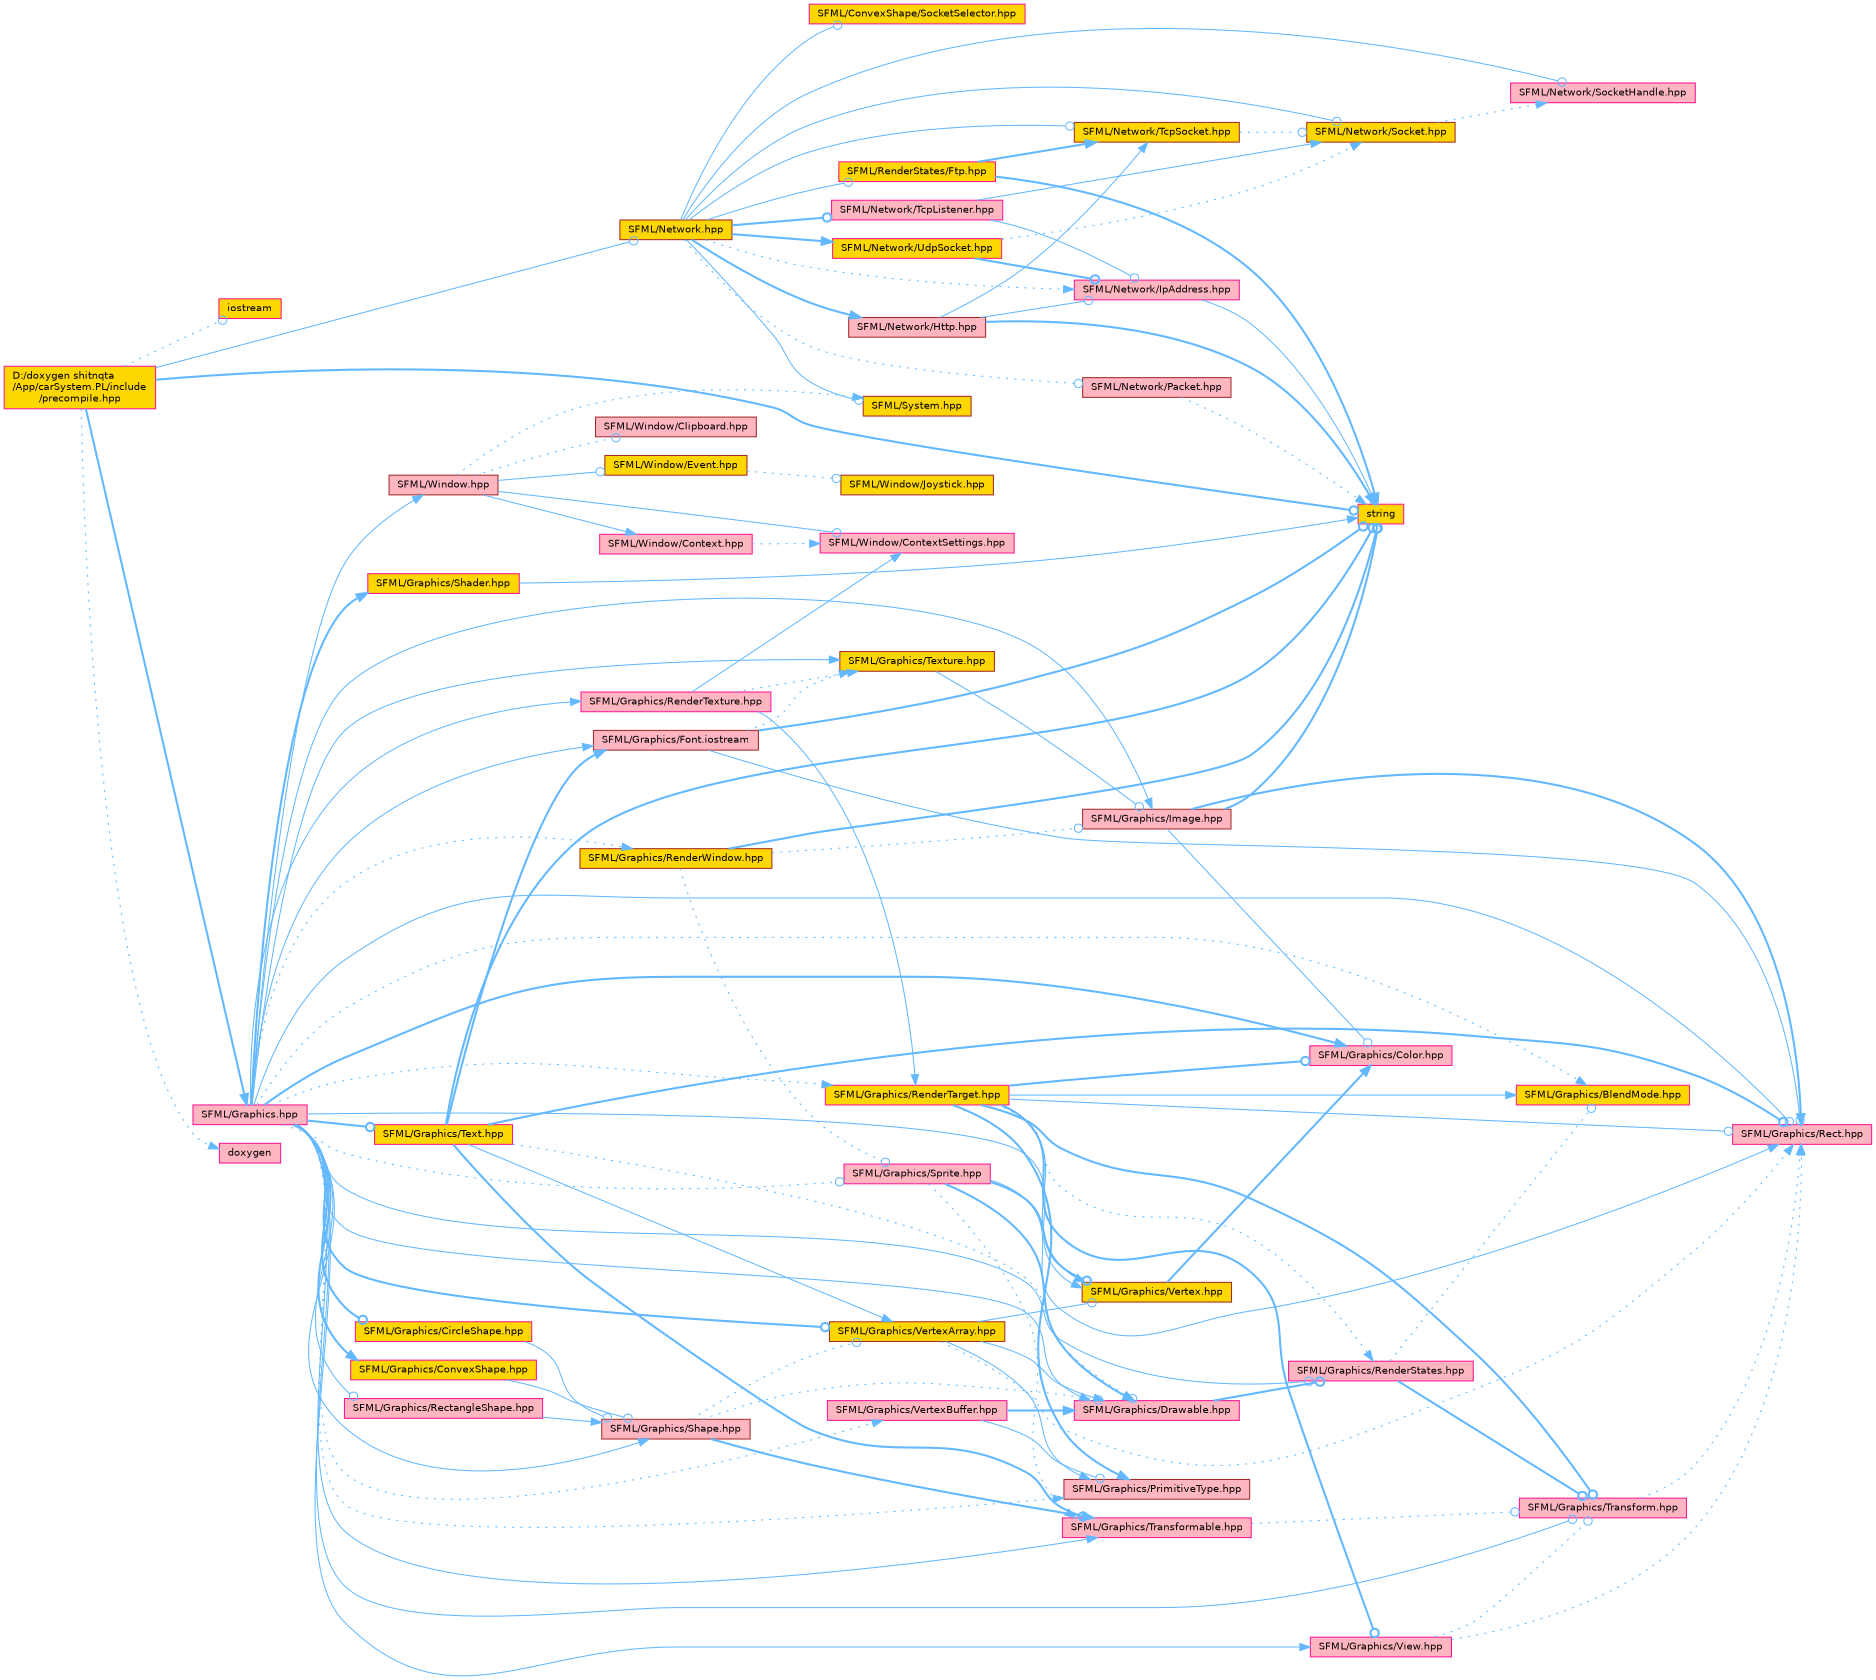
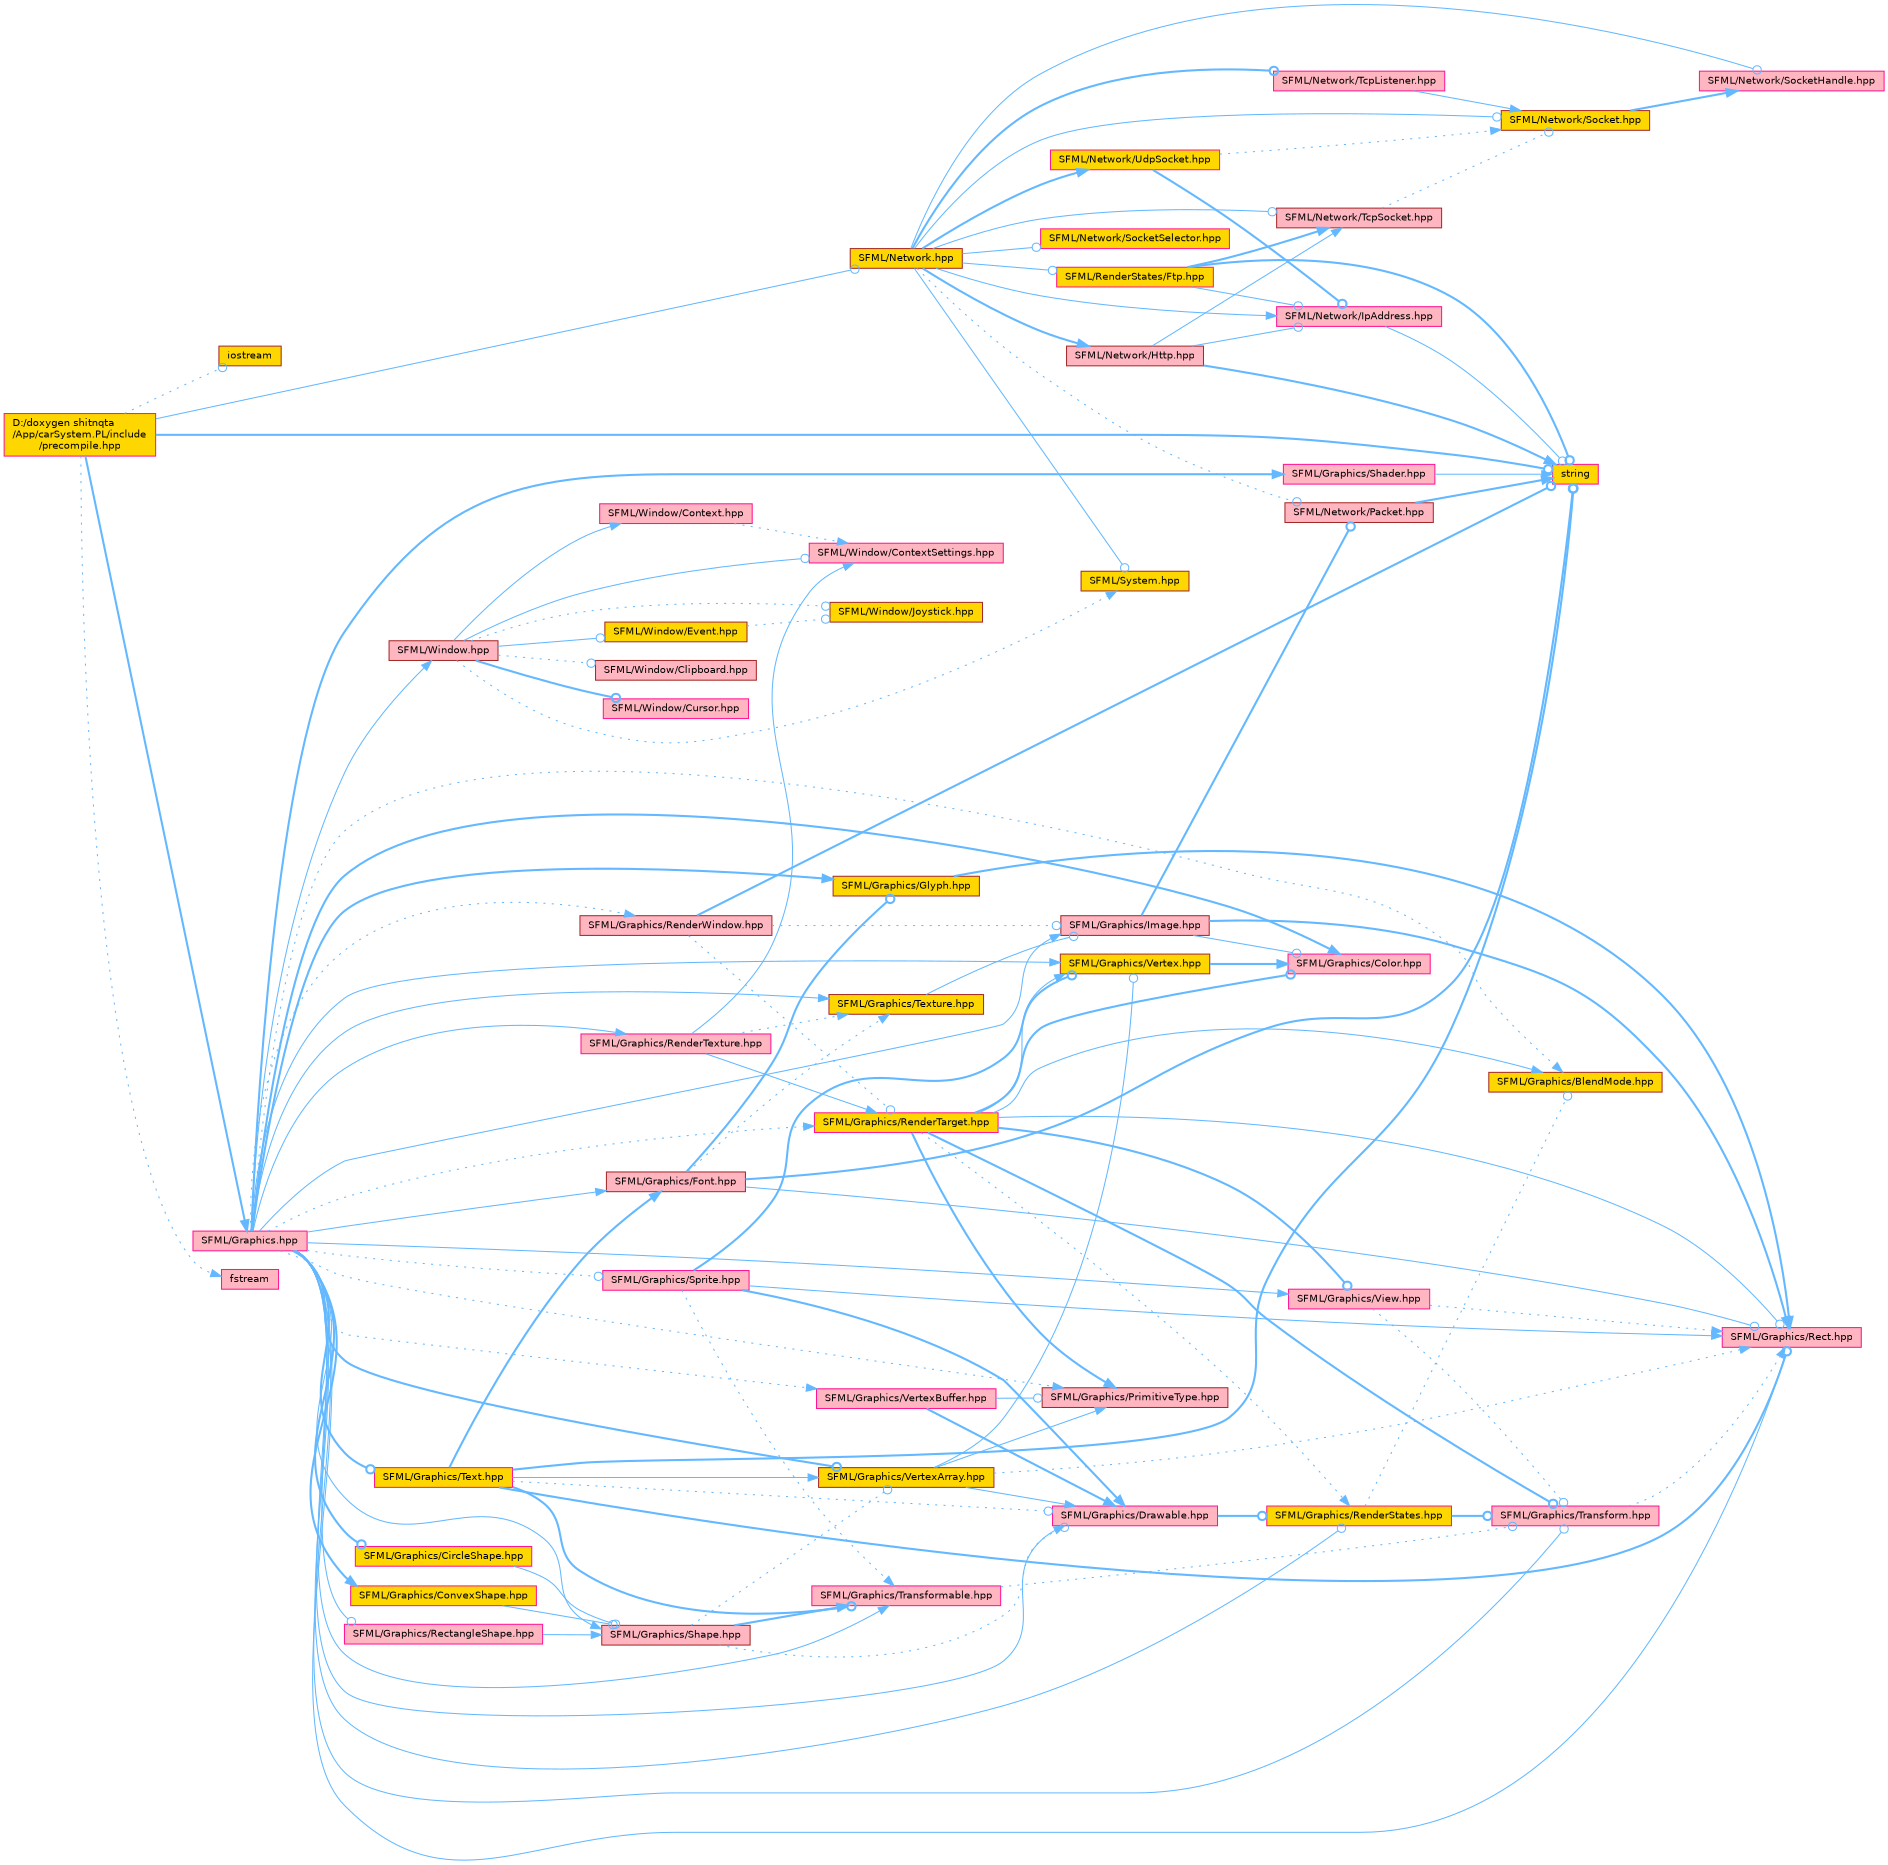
node "SFML/ConvexShape/SocketSelector.hpp": label "SFML/ConvexShape/SocketSelector.hpp" -> "SFML/Network/SocketSelector.hpp"
edge "SFML/Network/Socket.hpp" -> "SFML/Network/SocketHandle.hpp": style dotted -> bold
node "SFML/Network/TcpSocket.hpp": fillcolor gold -> lightpink
edge "SFML/Network/TcpListener.hpp" -> "SFML/Network/IpAddress.hpp": now "SFML/RenderStates/Ftp.hpp" -> "SFML/Network/IpAddress.hpp"
edge "SFML/RenderStates/Ftp.hpp" -> "string": arrowhead normal -> odot
edge "SFML/Network.hpp" -> "SFML/Network/IpAddress.hpp": style dotted -> solid
node "iostream": color deeppink -> brown
edge "SFML/Network/Packet.hpp" -> "string": style dotted -> bold
node "SFML/Graphics/Shader.hpp": fillcolor gold -> lightpink
edge "SFML/Window.hpp" -> "SFML/Window/Joystick.hpp": added
edge "SFML/Graphics/Image.hpp" -> "string": now "SFML/Graphics/Image.hpp" -> "SFML/Network/Packet.hpp"
node "SFML/Window/Cursor.hpp": added
node "SFML/Graphics/Font.iostream": label "SFML/Graphics/Font.iostream" -> "SFML/Graphics/Font.hpp"
node "SFML/Graphics/RenderWindow.hpp": fillcolor gold -> lightpink
node "SFML/Graphics/Glyph.hpp": added
edge "SFML/Graphics/RenderWindow.hpp" -> "SFML/Graphics/Sprite.hpp": now "SFML/Graphics/RenderWindow.hpp" -> "SFML/Graphics/RenderTarget.hpp"
node "SFML/Graphics/BlendMode.hpp": color deeppink -> brown
node "doxygen": label "doxygen" -> "fstream"
node "SFML/Graphics/RenderStates.hpp": fillcolor lightpink -> gold
